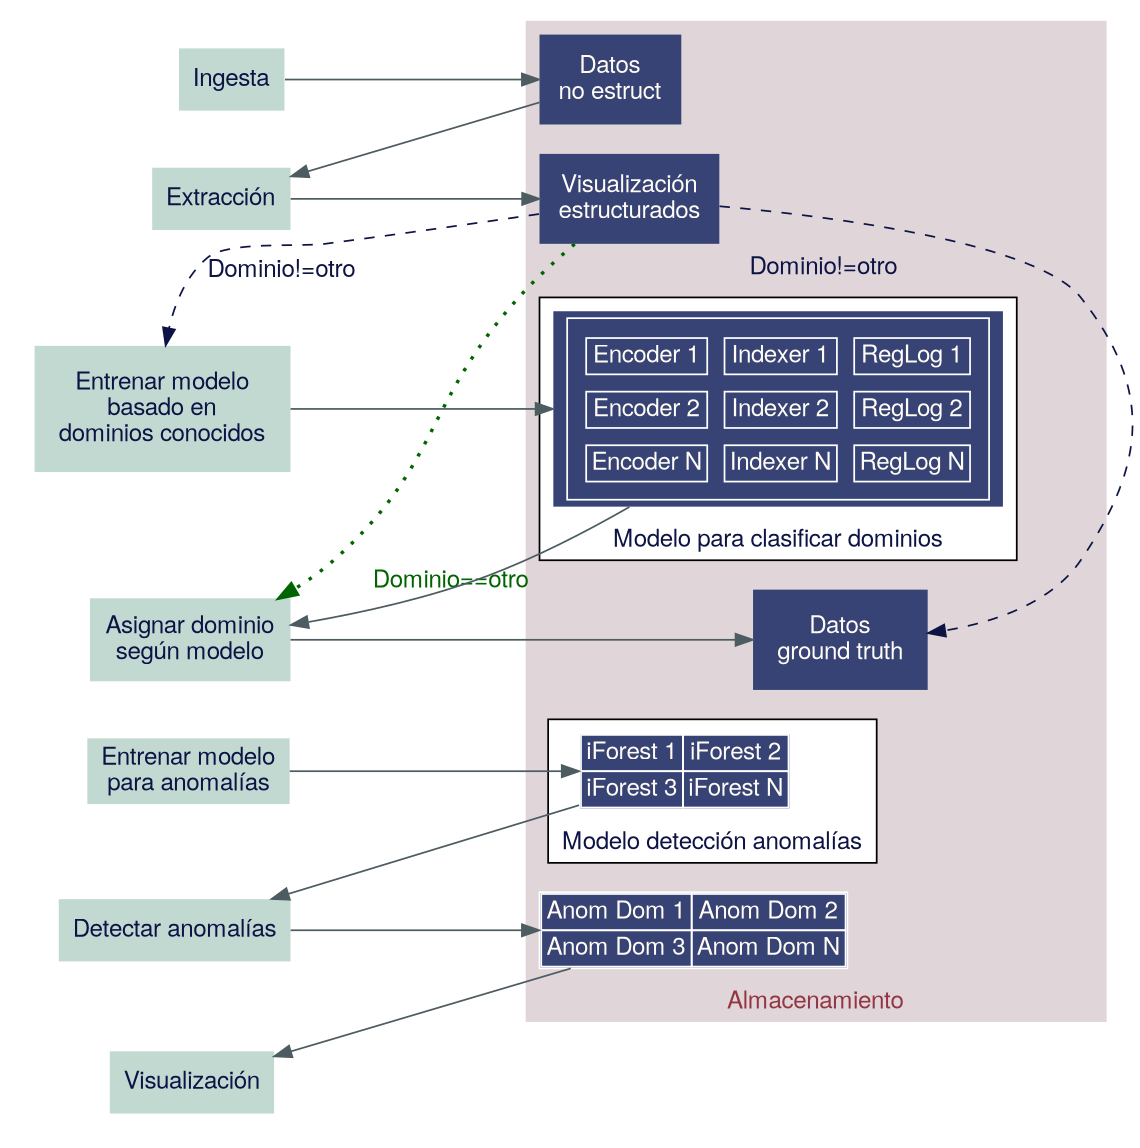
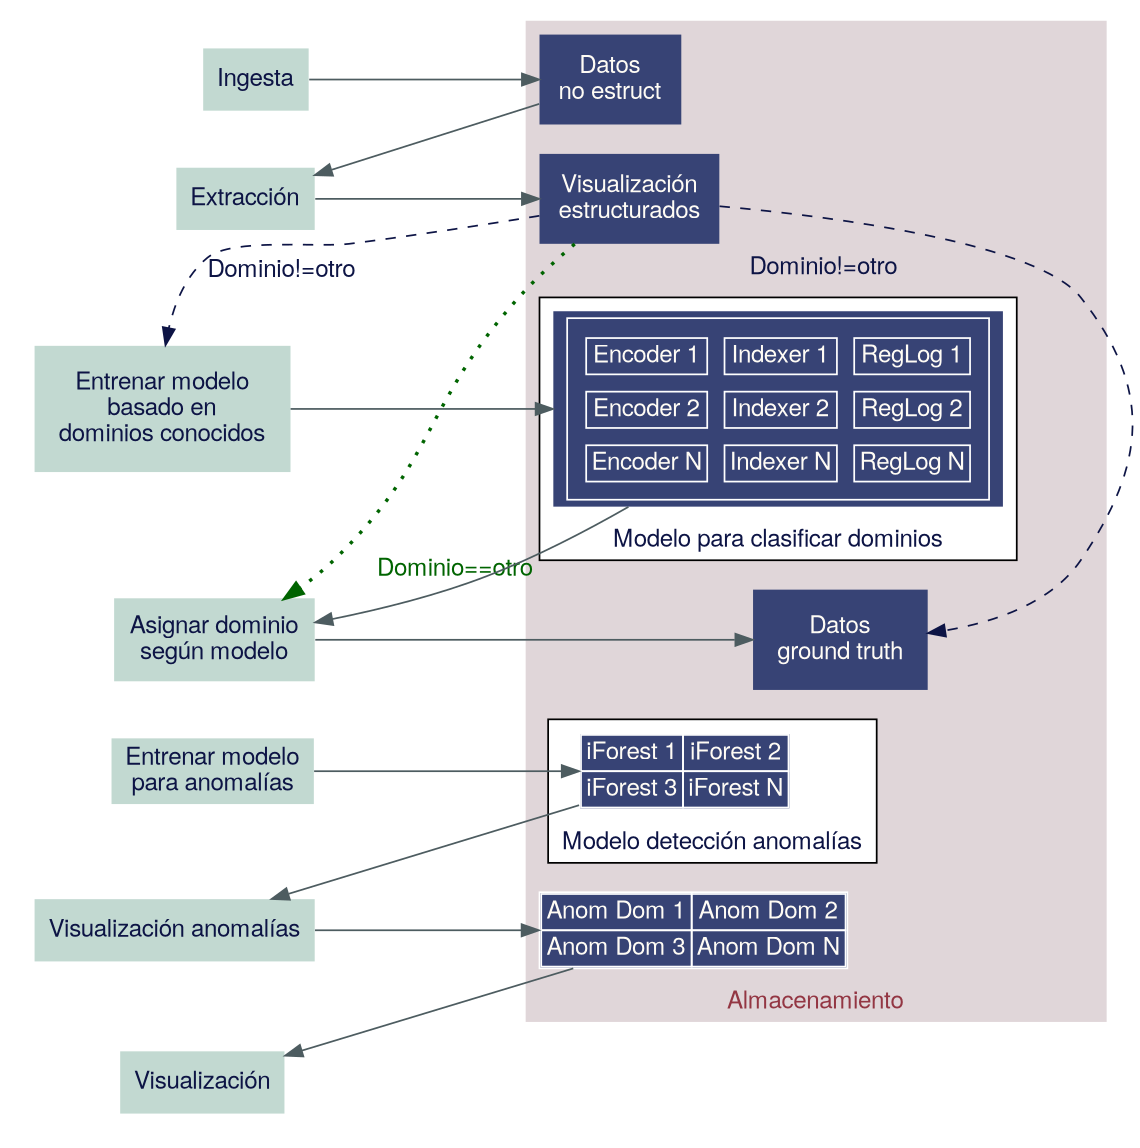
node "Detectar anomalías": label "Detectar anomalías" -> "Visualización anomalías"
